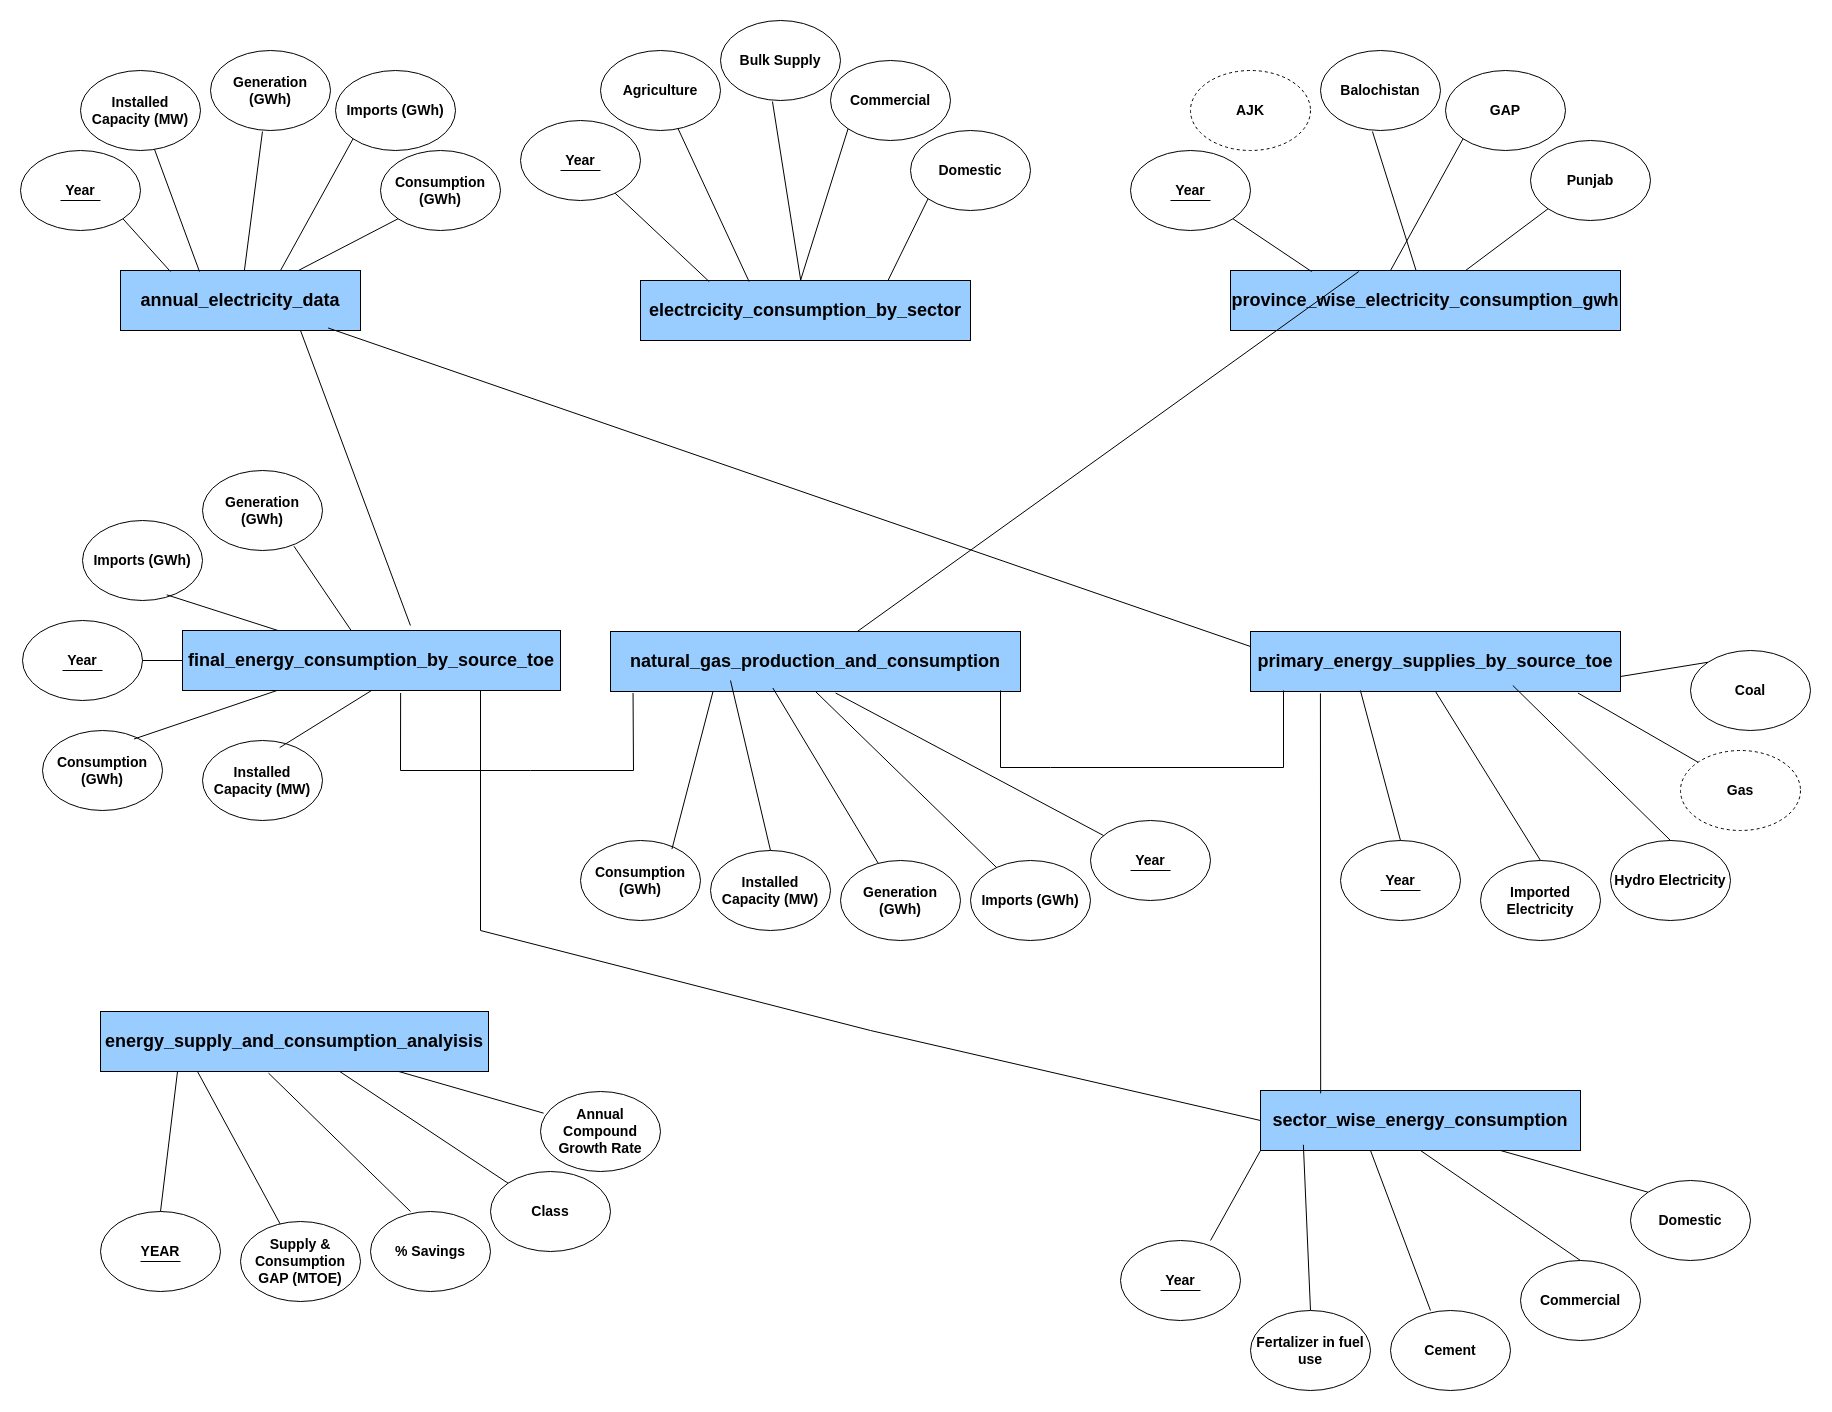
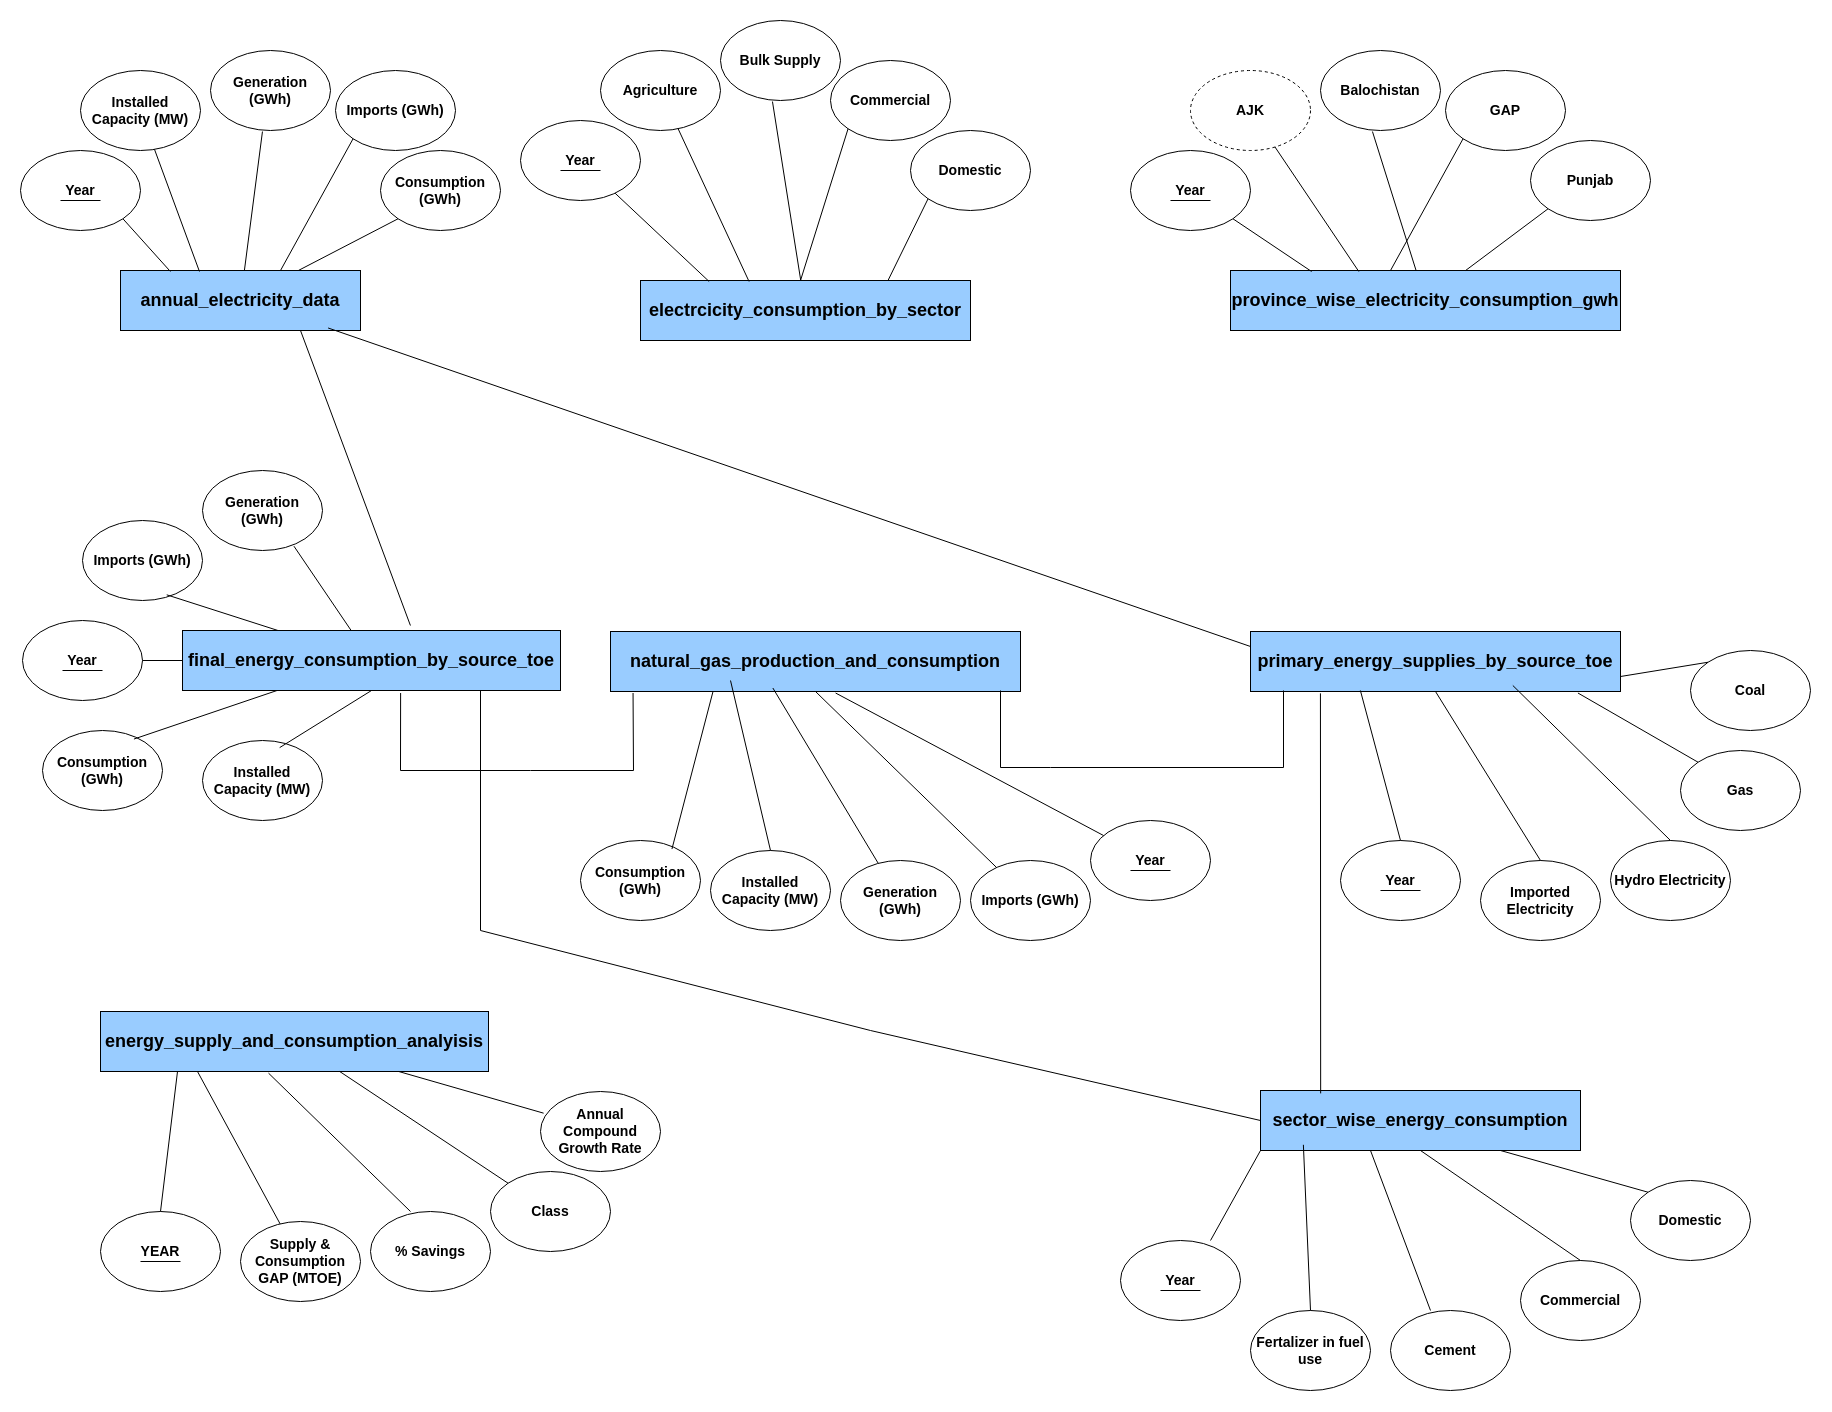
edge "province_wise_electricity_consumption_gwh" -- "natural_gas_production_and_consumption": now "province_wise_electricity_consumption_gwh" -- "AJK"
node "Gas": style dashed -> solid
